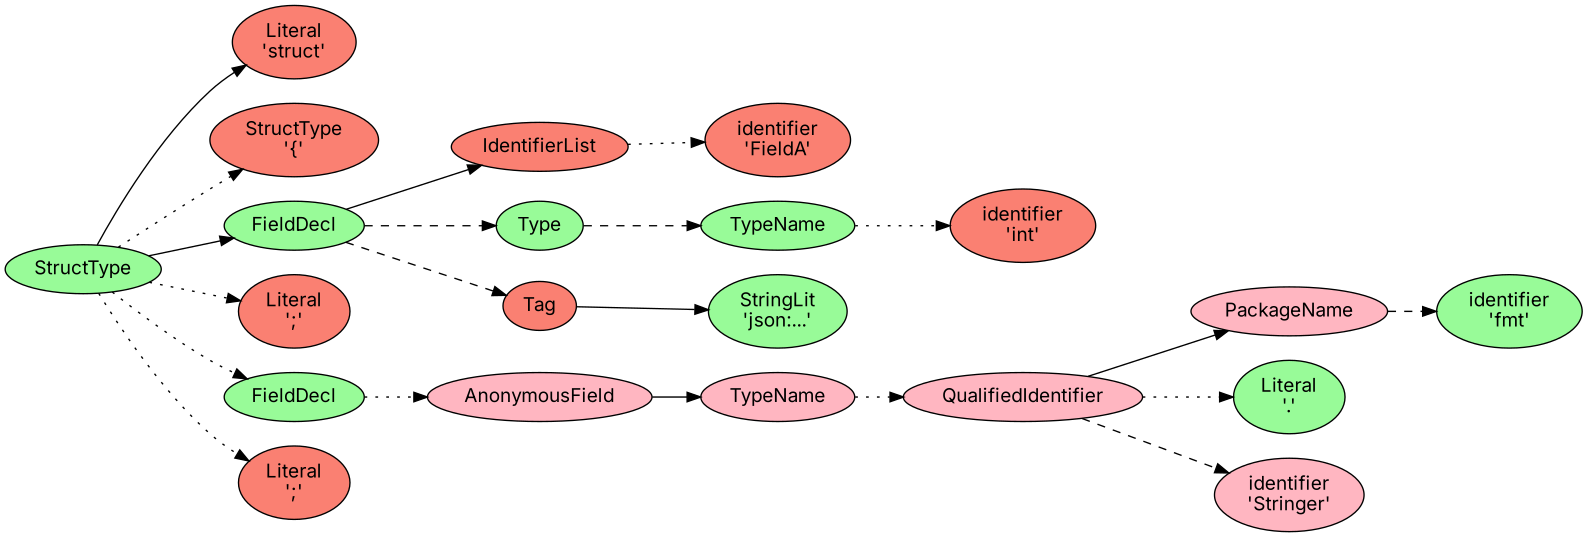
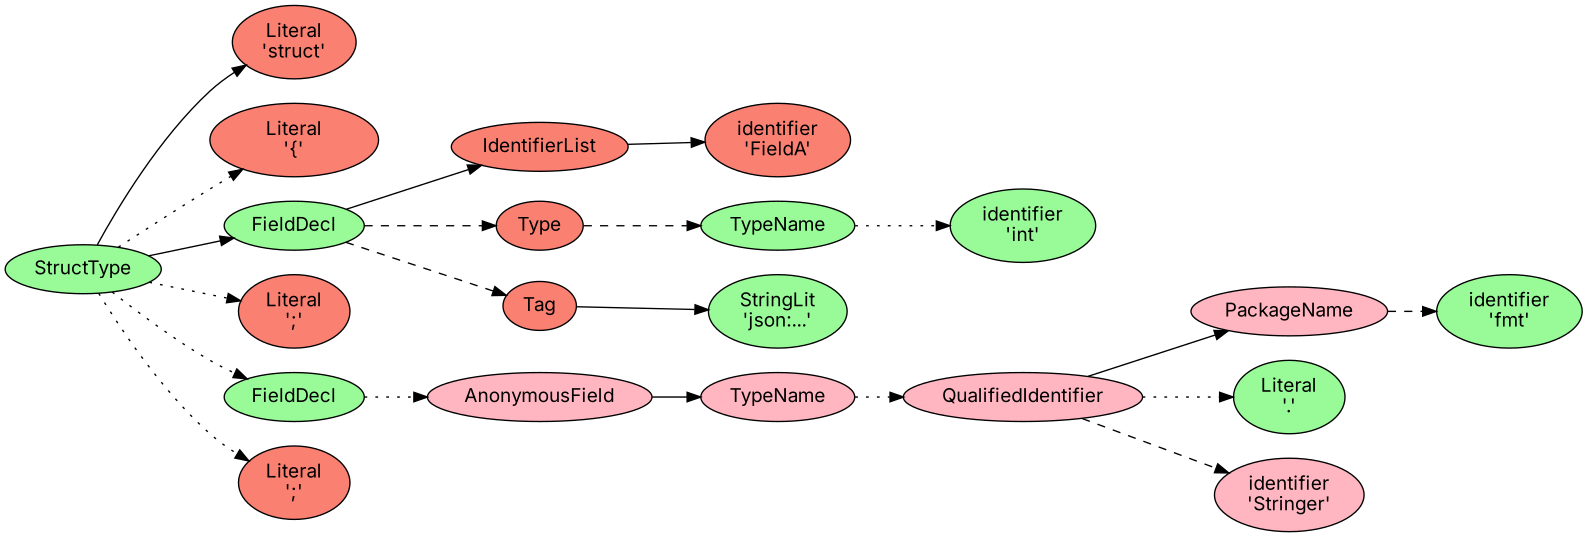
node "StructType '{'": label "StructType '{'" -> "Literal '{'"
edge "IdentifierList" -> "identifier 'FieldA'": style dotted -> solid
node "Type": fillcolor palegreen -> salmon
node "identifier 'int'": fillcolor salmon -> palegreen
